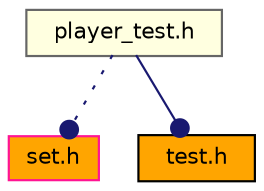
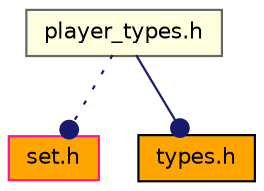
node "player_test.h": label "player_test.h" -> "player_types.h"
node "test.h": label "test.h" -> "types.h"
